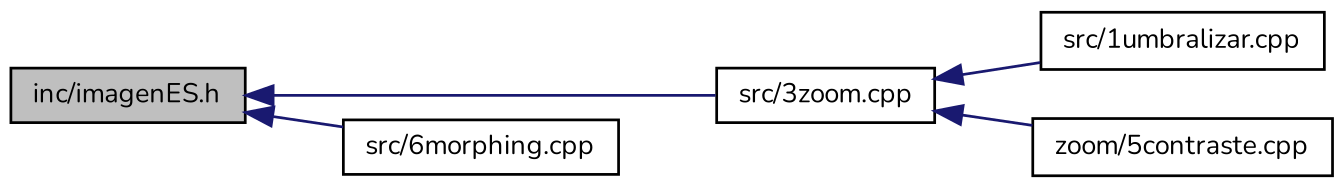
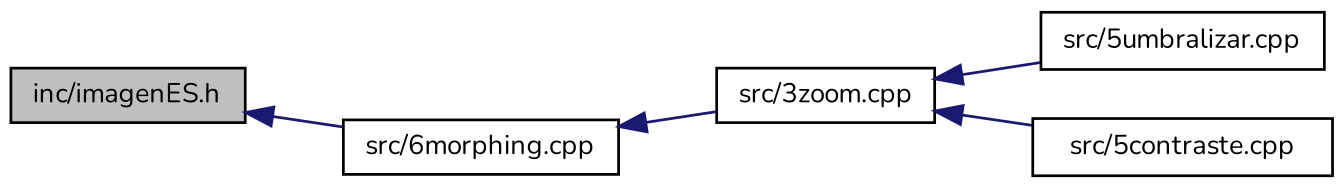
node "src/1umbralizar.cpp": label "src/1umbralizar.cpp" -> "src/5umbralizar.cpp"
edge "src/3zoom.cpp" -> "inc/imagenES.h": now "src/3zoom.cpp" -> "src/6morphing.cpp"
node "zoom/5contraste.cpp": label "zoom/5contraste.cpp" -> "src/5contraste.cpp"
